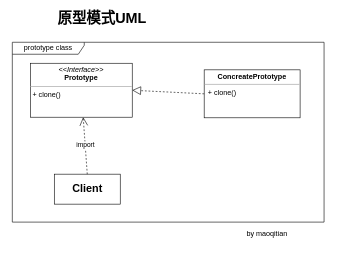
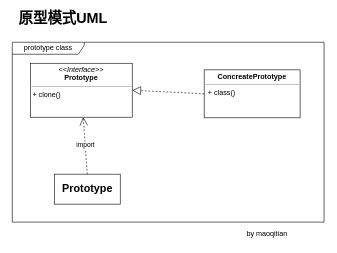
node "原型模式UML": moved (102, 18) -> (63, 18)
node "ConcreatePrototype + clone()": label "ConcreatePrototype + clone()" -> "ConcreatePrototype + class()"
node "Client": label "Client" -> "Prototype"
